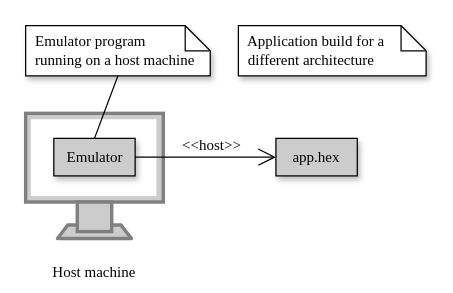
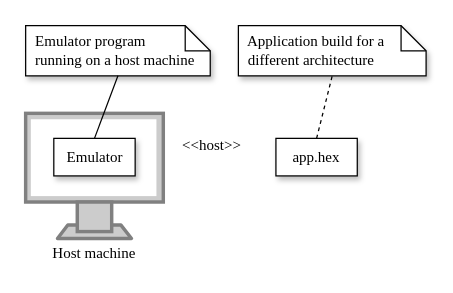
edge "Application build for a different architecture" -- "app.hex": added
node "Emulator": fillcolor #cccccc -> #ffffff
edge "Emulator" -> "app.hex": removed
node "app.hex": fillcolor #cccccc -> #ffffff
node "Host machine": moved (94, 272) -> (94, 253)
